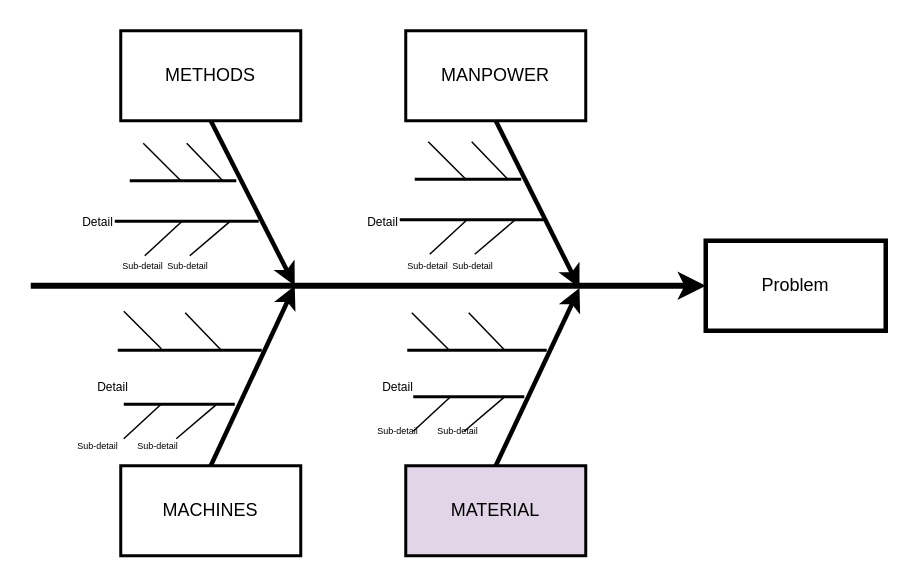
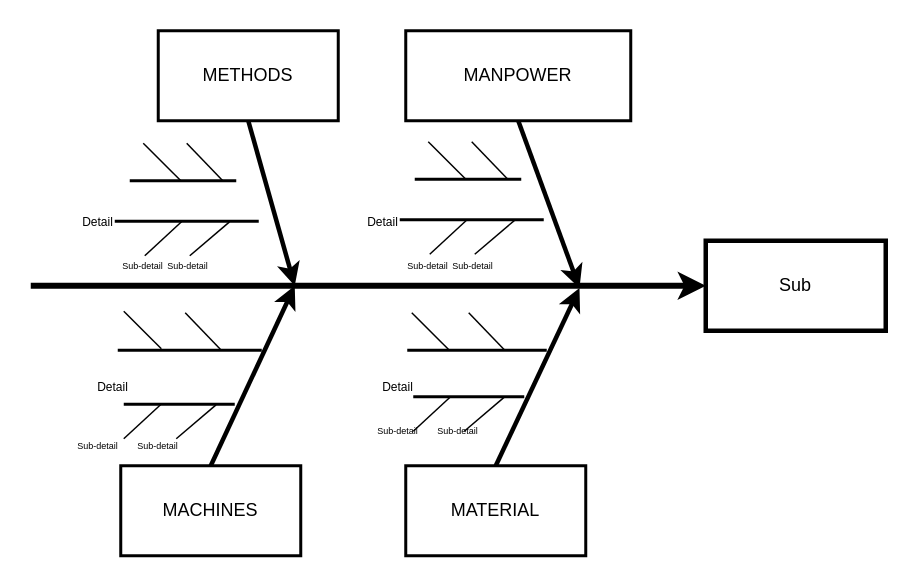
node "METHODS": moved (211, 76) -> (248, 76)
node "MANPOWER": size 180x90 -> 225x90
node "Problem": label "Problem" -> "Sub"
node "MATERIAL": fillcolor #e1d5e7 -> #ffffff
